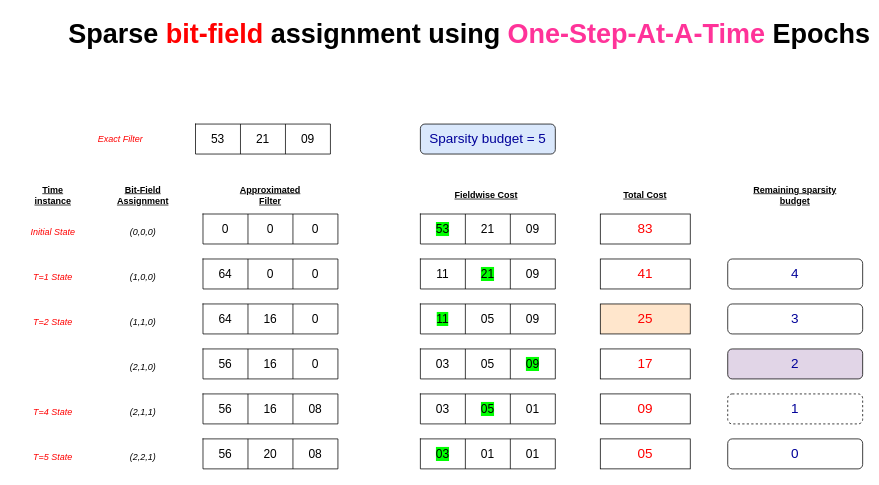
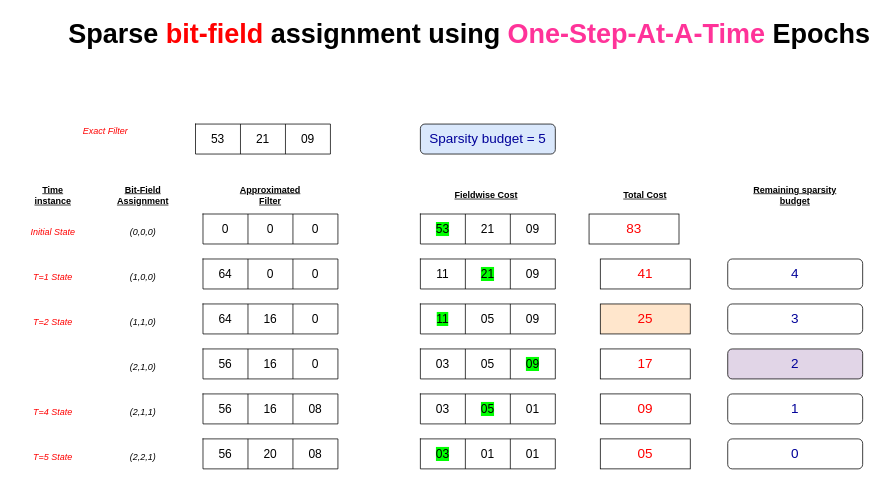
node "Exact Filter": moved (120, 139) -> (105, 132)
node "83": moved (645, 229) -> (634, 229)
node "1": style dashed -> solid
